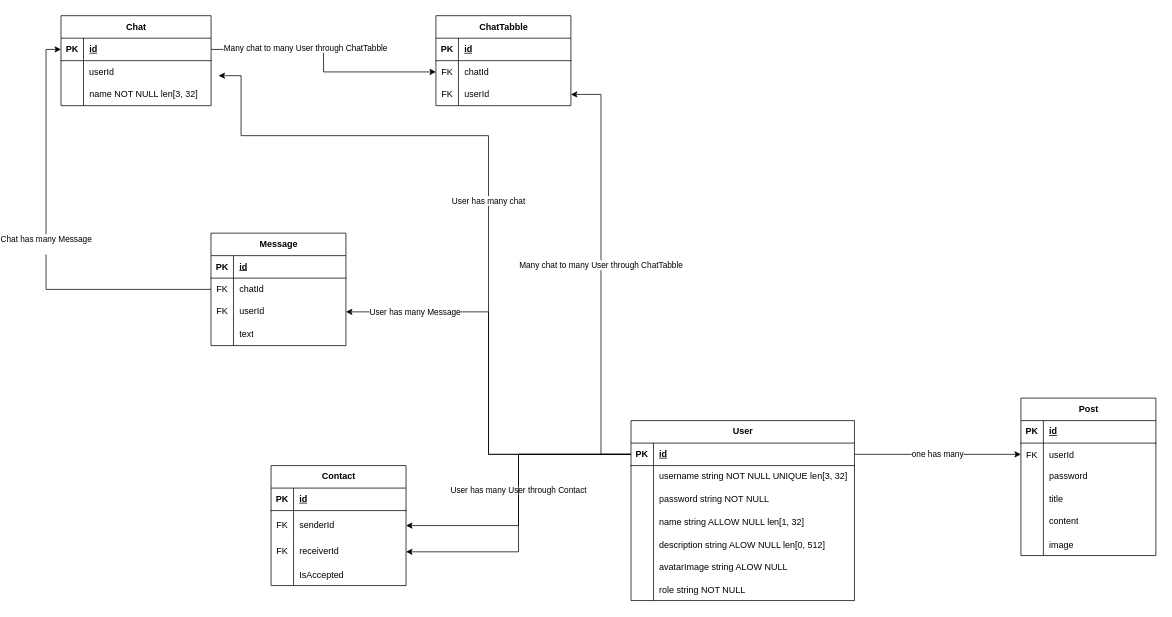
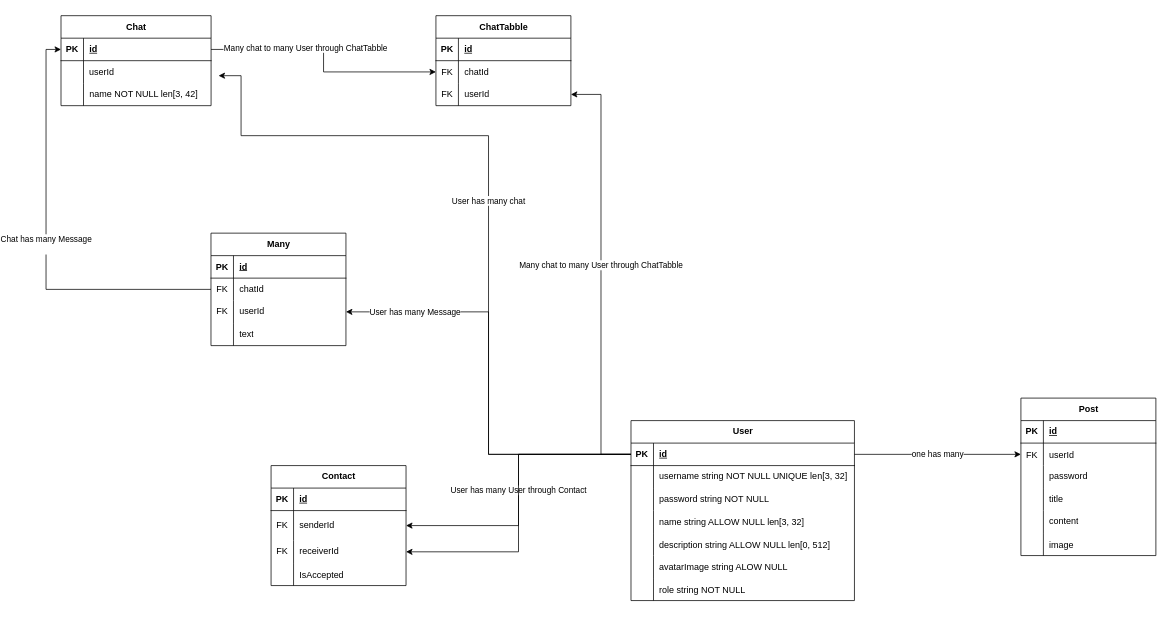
node "name NOT NULL len[3, 32]": label "name NOT NULL len[3, 32]" -> "name NOT NULL len[3, 42]"
node "Message": label "Message" -> "Many"
node "name string ALLOW NULL len[1, 32]": label "name string ALLOW NULL len[1, 32]" -> "name string ALLOW NULL len[3, 32]"
node "description string ALOW NULL len[0, 512]": label "description string ALOW NULL len[0, 512]" -> "description string ALLOW NULL len[0, 512]"
